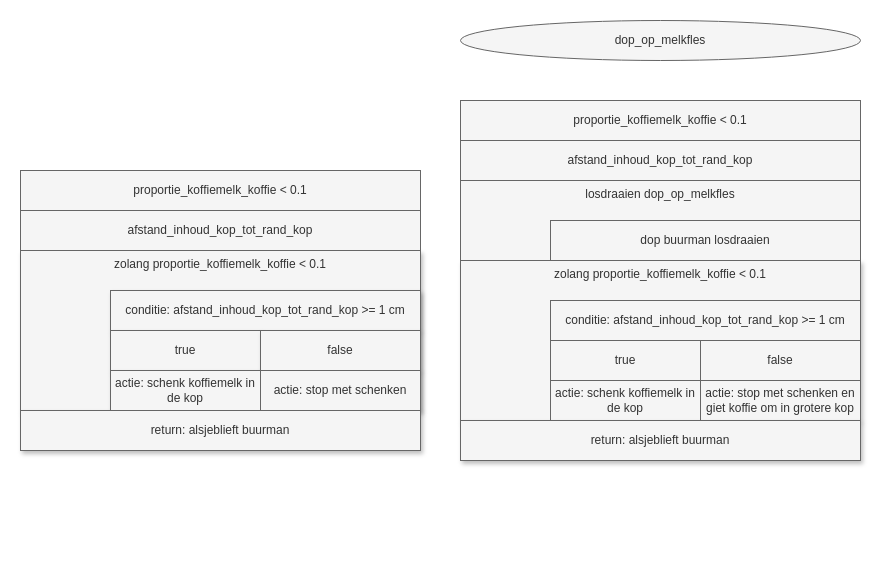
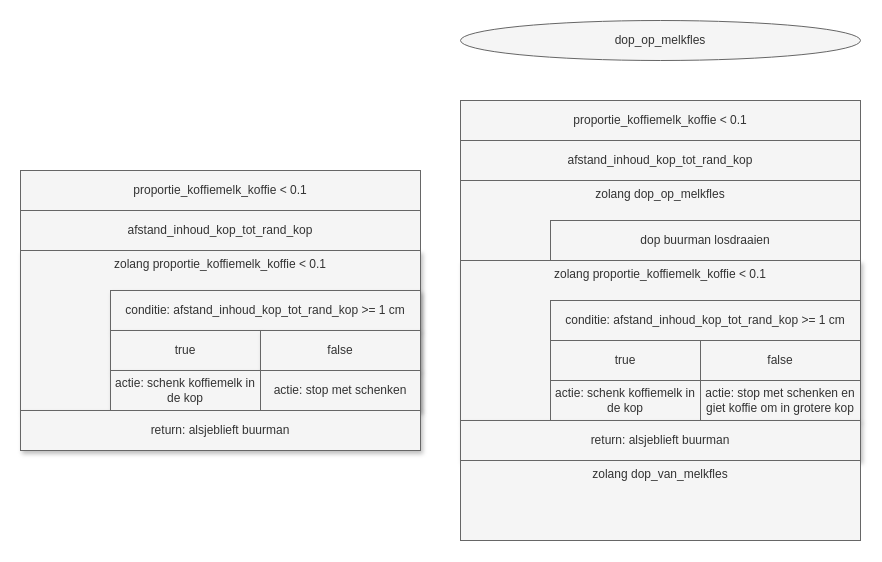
node "losdraaien dop_op_melkfles": label "losdraaien dop_op_melkfles" -> "zolang dop_op_melkfles"
node "zolang dop_van_melkfles": added
